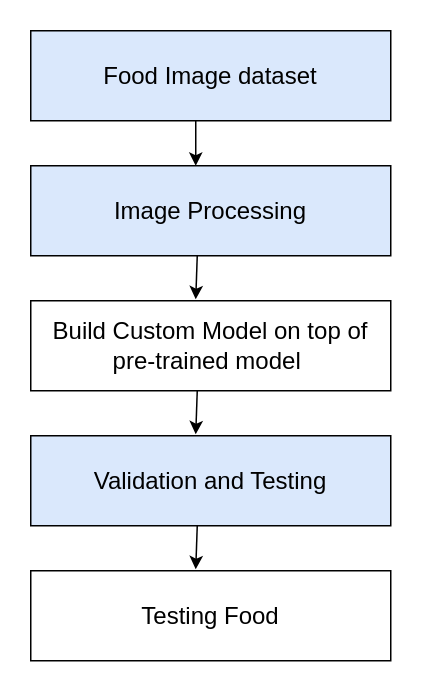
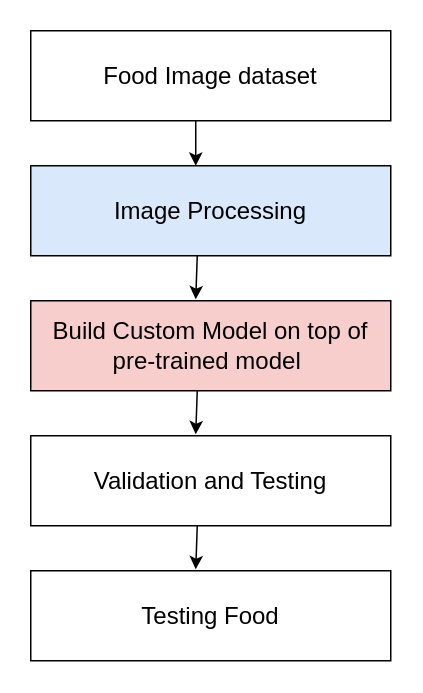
node "Food Image dataset": fillcolor #dae8fc -> #ffffff
node "Build Custom Model on top of pre-trained model": fillcolor #ffffff -> #f8cecc
node "Validation and Testing": fillcolor #dae8fc -> #ffffff
